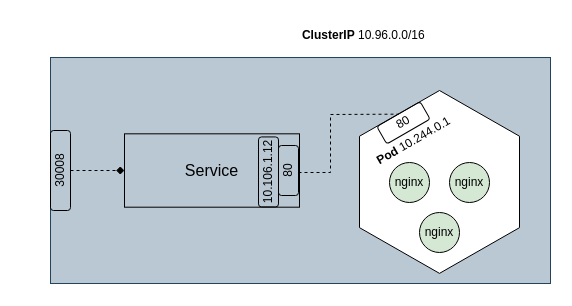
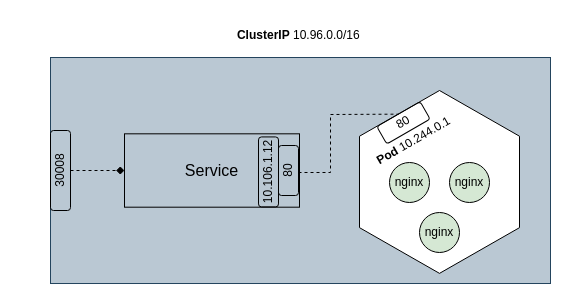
node "ClusterIP 10.96.0.0/16": moved (366, 36) -> (301, 36)
